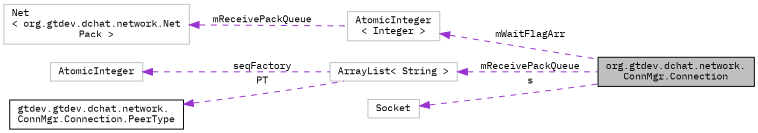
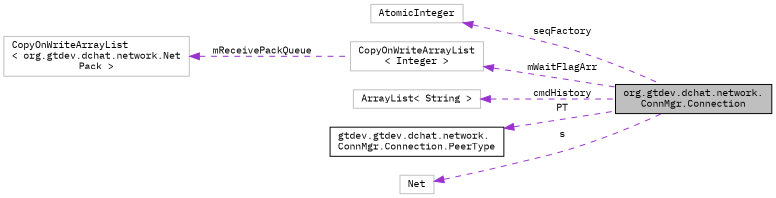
node "Net < org.gtdev.dchat.network.Net Pack >": label "Net < org.gtdev.dchat.network.Net Pack >" -> "CopyOnWriteArrayList < org.gtdev.dchat.network.Net Pack >"
node "AtomicInteger < Integer >": label "AtomicInteger < Integer >" -> "CopyOnWriteArrayList < Integer >"
edge "org.gtdev.dchat.network. ConnMgr.Connection" -> "ArrayList< String >": label " mReceivePackQueue" -> " cmdHistory"
edge "ArrayList< String >" -> "AtomicInteger": now "org.gtdev.dchat.network. ConnMgr.Connection" -> "AtomicInteger"
edge "ArrayList< String >" -> "gtdev.gtdev.dchat.network. ConnMgr.Connection.PeerType": now "org.gtdev.dchat.network. ConnMgr.Connection" -> "gtdev.gtdev.dchat.network. ConnMgr.Connection.PeerType"
node "Socket": label "Socket" -> "Net"
